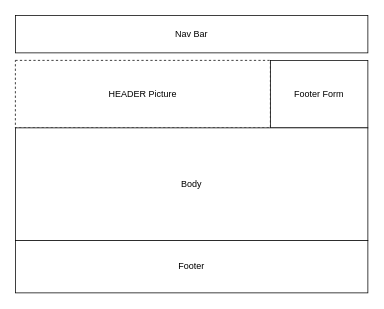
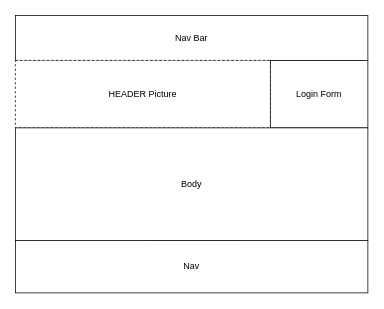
node "Nav Bar": size 353x38 -> 353x45
node "Footer Form": label "Footer Form" -> "Login Form"
node "Footer": label "Footer" -> "Nav"
